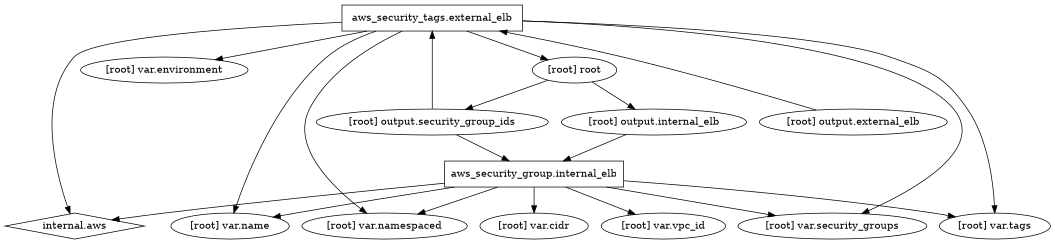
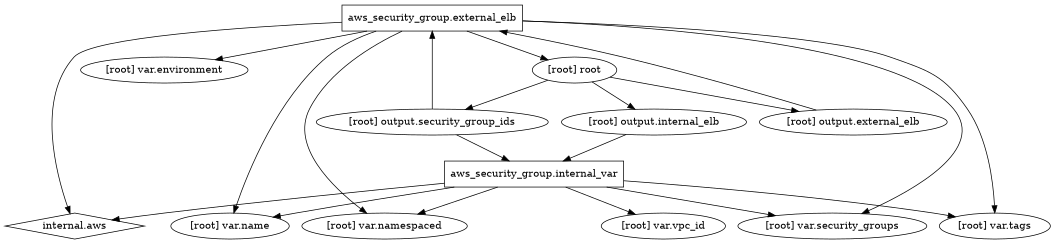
node "aws_security_tags.external_elb": label "aws_security_tags.external_elb" -> "aws_security_group.external_elb"
edge "[root] root" -> "[root] output.external_elb": added
node "aws_security_group.internal_elb": label "aws_security_group.internal_elb" -> "aws_security_group.internal_var"
node "[root] var.cidr": removed
